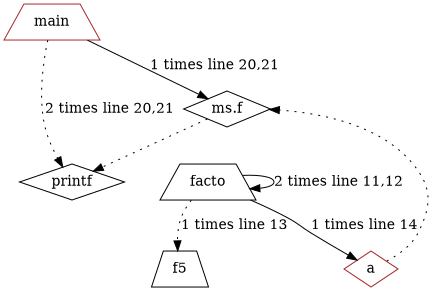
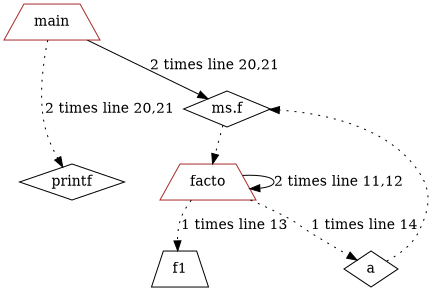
edge "main" -> "ms.f": label "1 times line 20,21" -> "2 times line 20,21"
edge "ms.f" -> "printf": now "ms.f" -> "facto"
node "facto": color black -> brown
edge "facto" -> "a": style solid -> dotted
node "f5": label "f5" -> "f1"
node "a": color brown -> black
